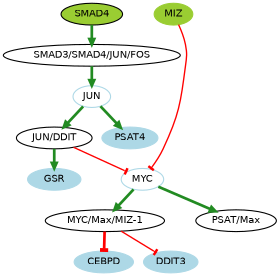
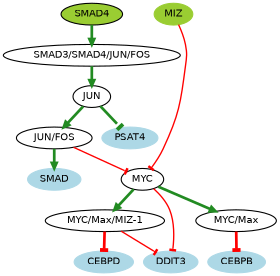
node "JUN": color lightblue -> black
edge "JUN" -> "PSAT4": arrowhead normal -> tee
node "JUN/DDIT": label "JUN/DDIT" -> "JUN/FOS"
node "GSR": label "GSR" -> "SMAD"
node "MYC": color lightblue -> black
edge "MYC" -> "DDIT3": added
node "PSAT/Max": label "PSAT/Max" -> "MYC/Max"
node "CEBPB": added
